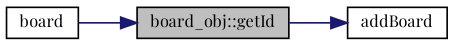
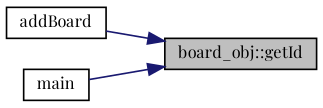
node "board": label "board" -> "main"
edge "board_obj::getId" -> "addBoard": reversed
